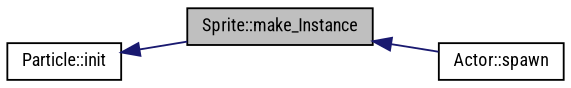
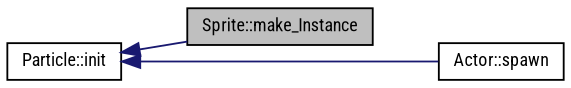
edge "Actor::spawn" -> "Sprite::make_Instance": now "Actor::spawn" -> "Particle::init"
